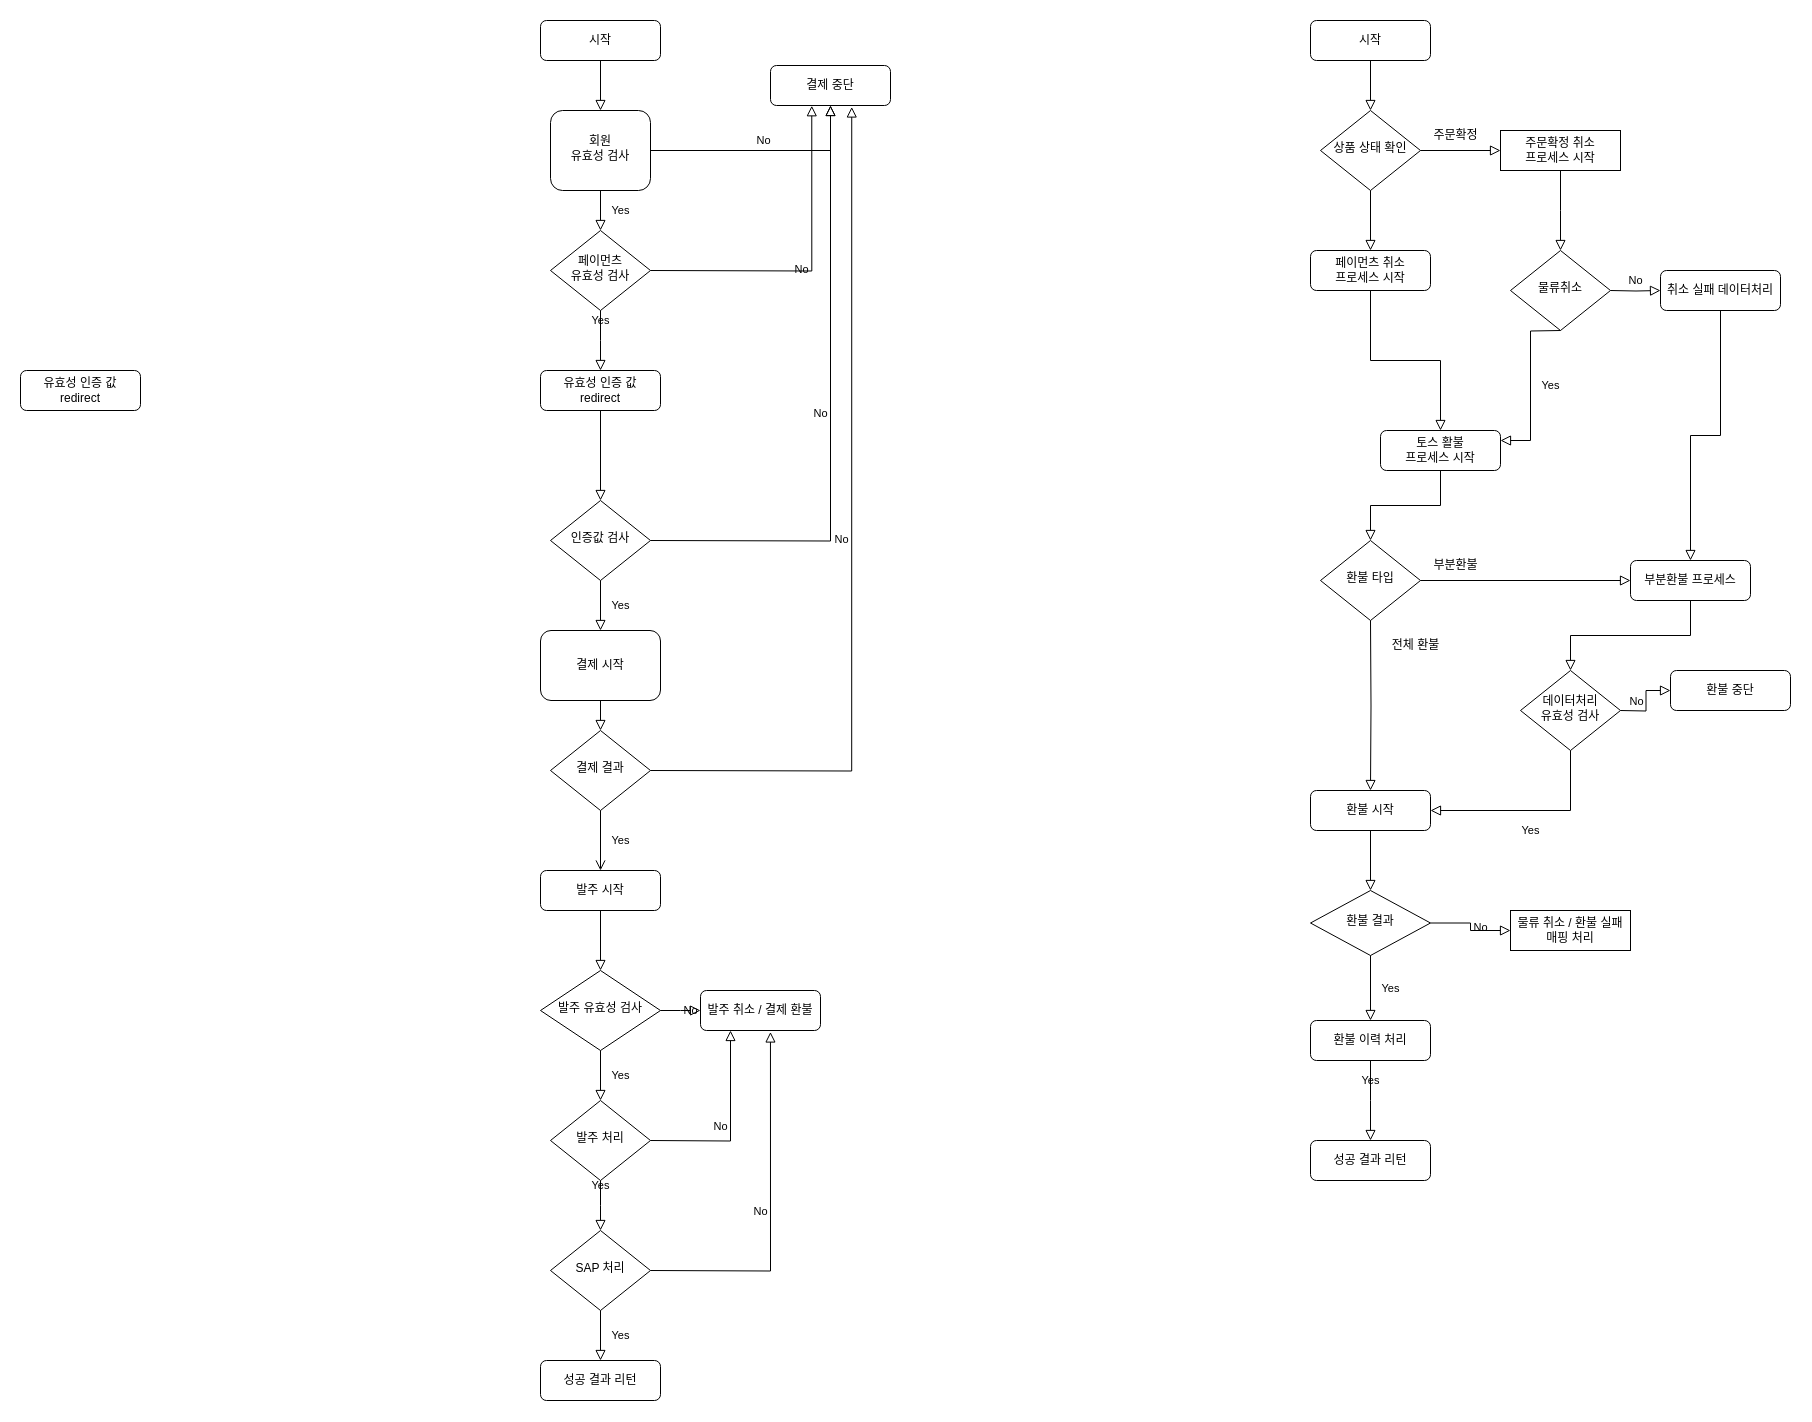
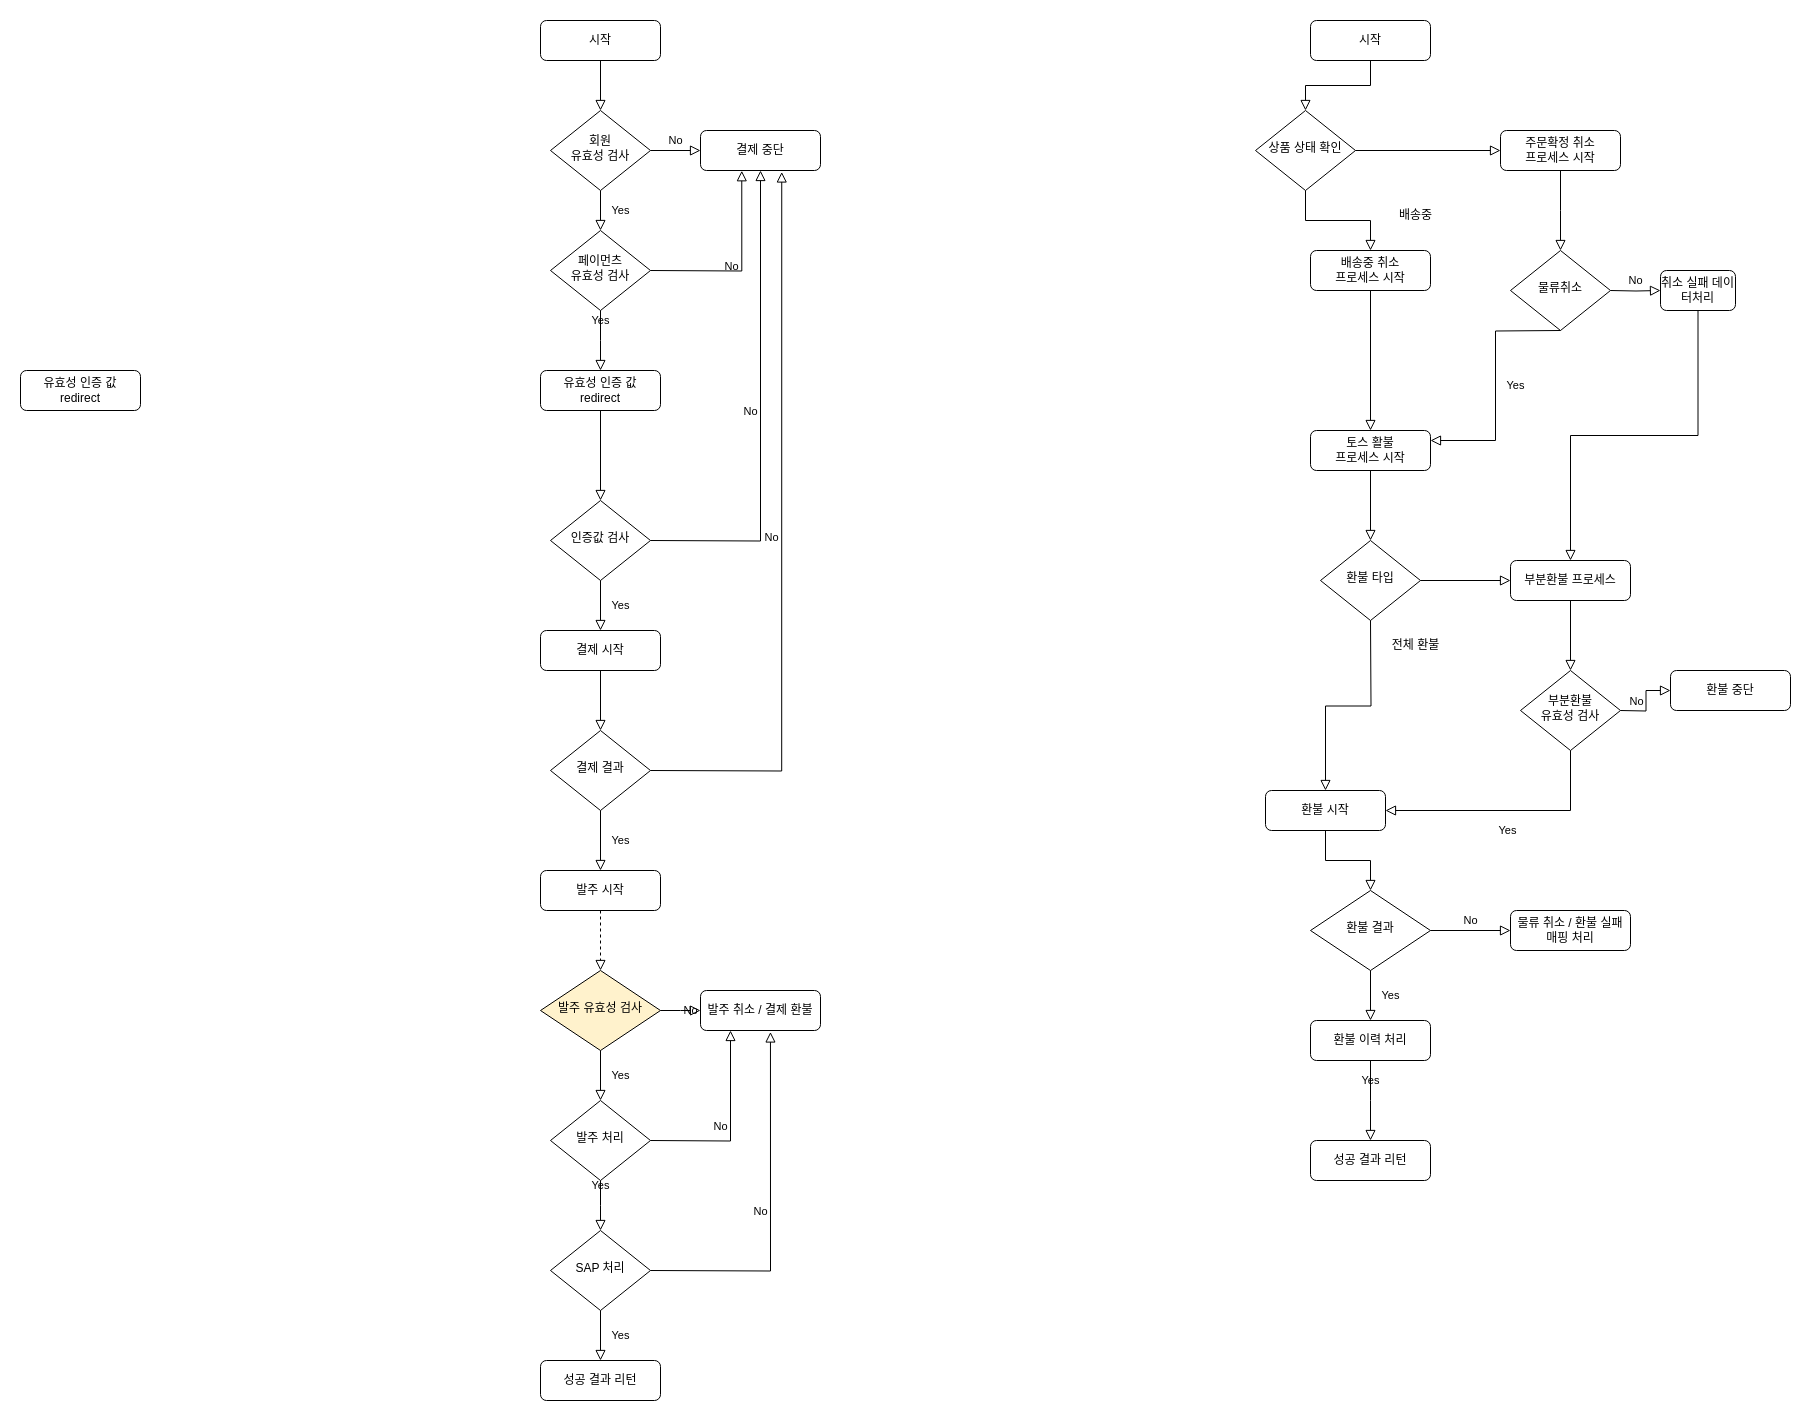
node "결제 중단": moved (831, 86) -> (761, 151)
node "주문확정": removed
node "회원 유효성 검사": shape rounded rectangle -> diamond
node "상품 상태 확인": moved (1371, 151) -> (1306, 151)
node "주문확정 취소 프로세스 시작": shape rectangle -> rounded rectangle
node "배송중": added
node "페이먼츠 취소 프로세스 시작": label "페이먼츠 취소 프로세스 시작" -> "배송중 취소 프로세스 시작"
node "취소 실패 데이터처리": size 120x40 -> 75x40
node "토스 활불 프로세스 시작": moved (1441, 451) -> (1371, 451)
node "부분환불": removed
node "부분환불 프로세스": moved (1691, 581) -> (1571, 581)
node "결제 시작": size 120x70 -> 120x40
node "데이터처리 유효성 검사": label "데이터처리 유효성 검사" -> "부분환불 유효성 검사"
node "환불 시작": moved (1371, 811) -> (1326, 811)
edge "결제 결과" -> "발주 시작": arrowhead open -> block
node "환불 결과": size 120x65 -> 120x80
node "물류 취소 / 환불 실패 매핑 처리": shape rectangle -> rounded rectangle
edge "발주 시작" -> "발주 유효성 검사": style solid -> dashed
node "발주 유효성 검사": fillcolor #ffffff -> #fff2cc
